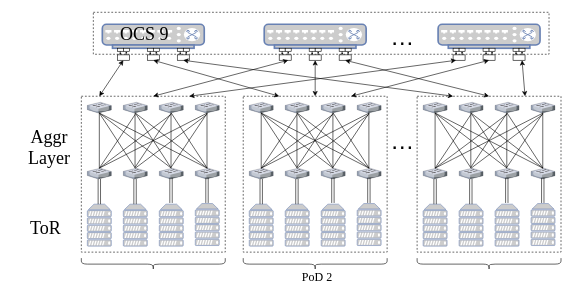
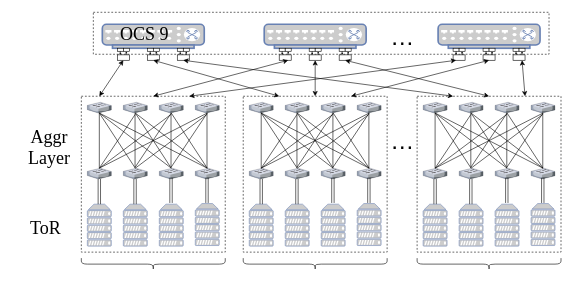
node "PoD 2": removed
